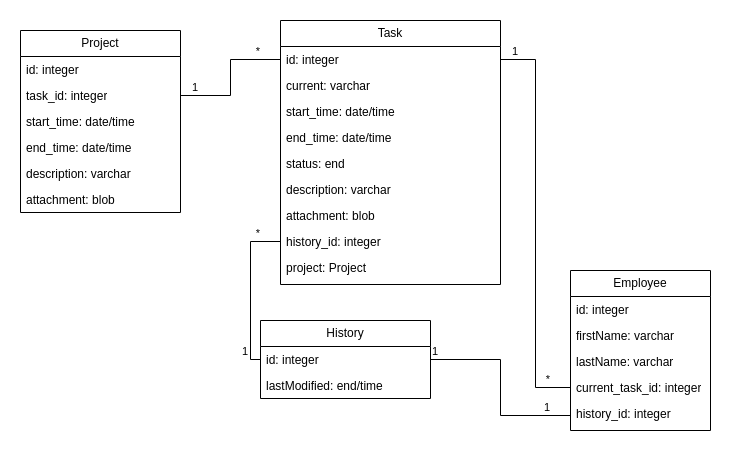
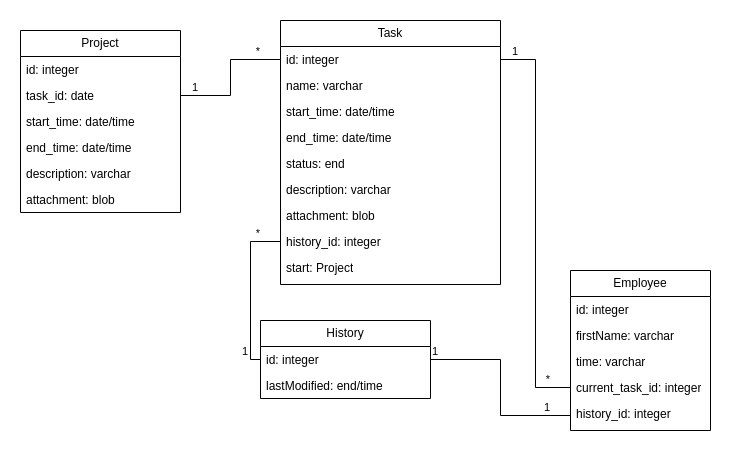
node "current: varchar": label "current: varchar" -> "name: varchar"
node "task_id: integer": label "task_id: integer" -> "task_id: date"
node "project: Project": label "project: Project" -> "start: Project"
node "lastName: varchar": label "lastName: varchar" -> "time: varchar"
